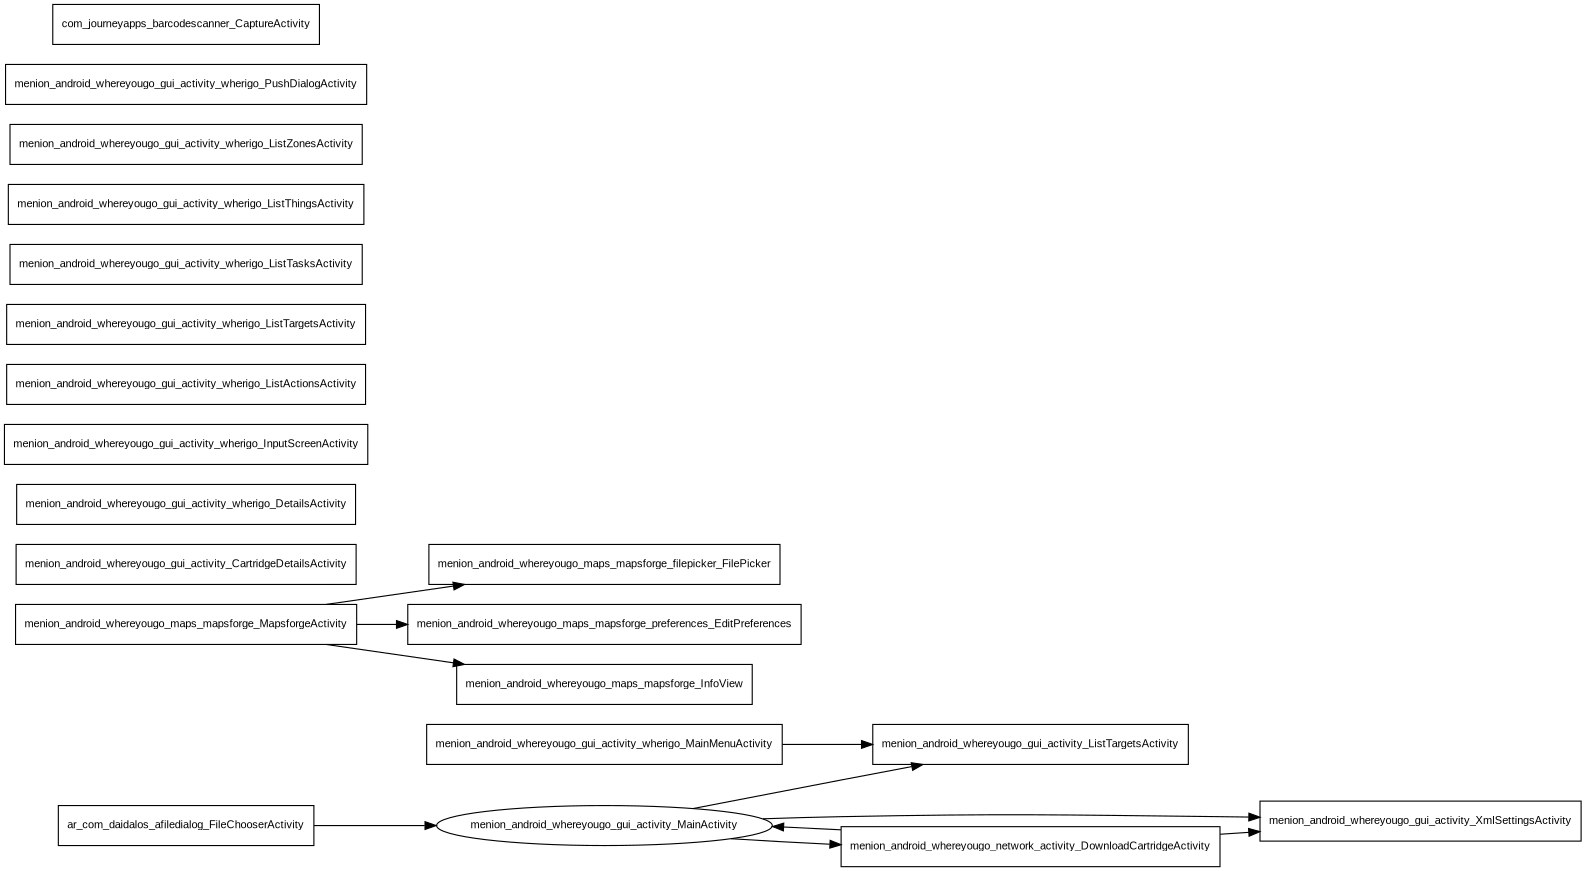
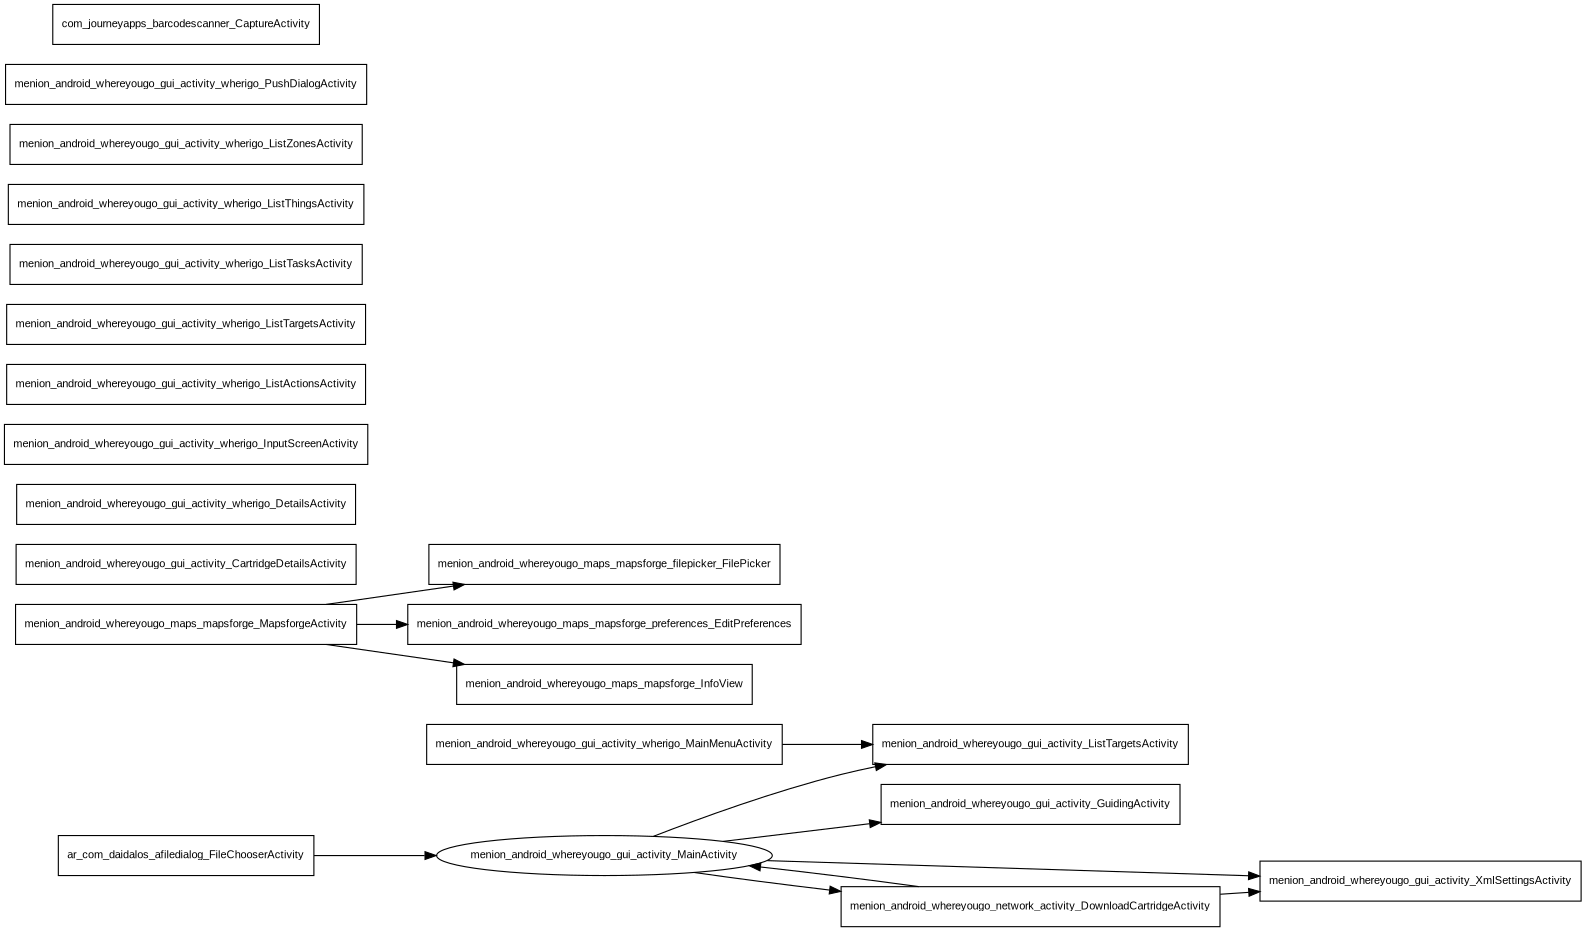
node "menion_android_whereyougo_gui_activity_GuidingActivity": added
